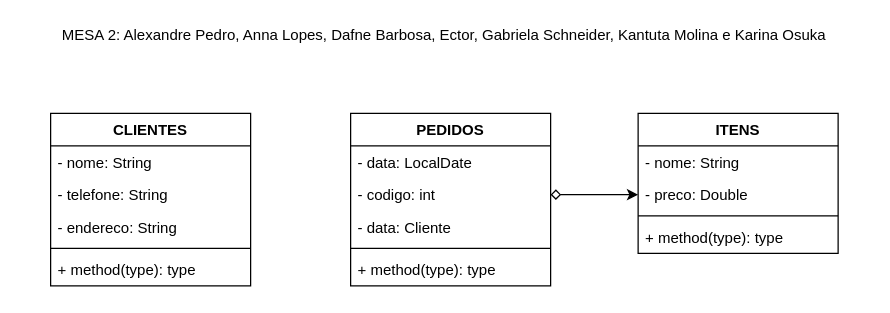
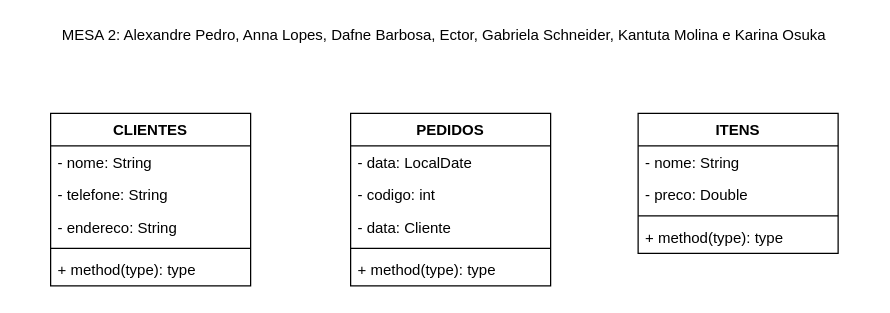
edge "- codigo: int" -- "- preco: Double": removed
